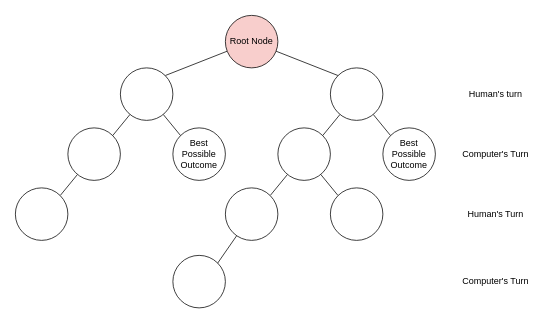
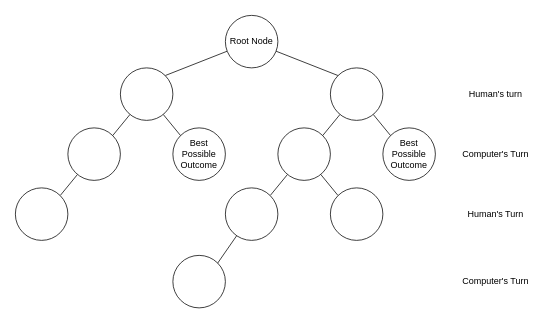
node "Root Node": fillcolor #f8cecc -> #ffffff
